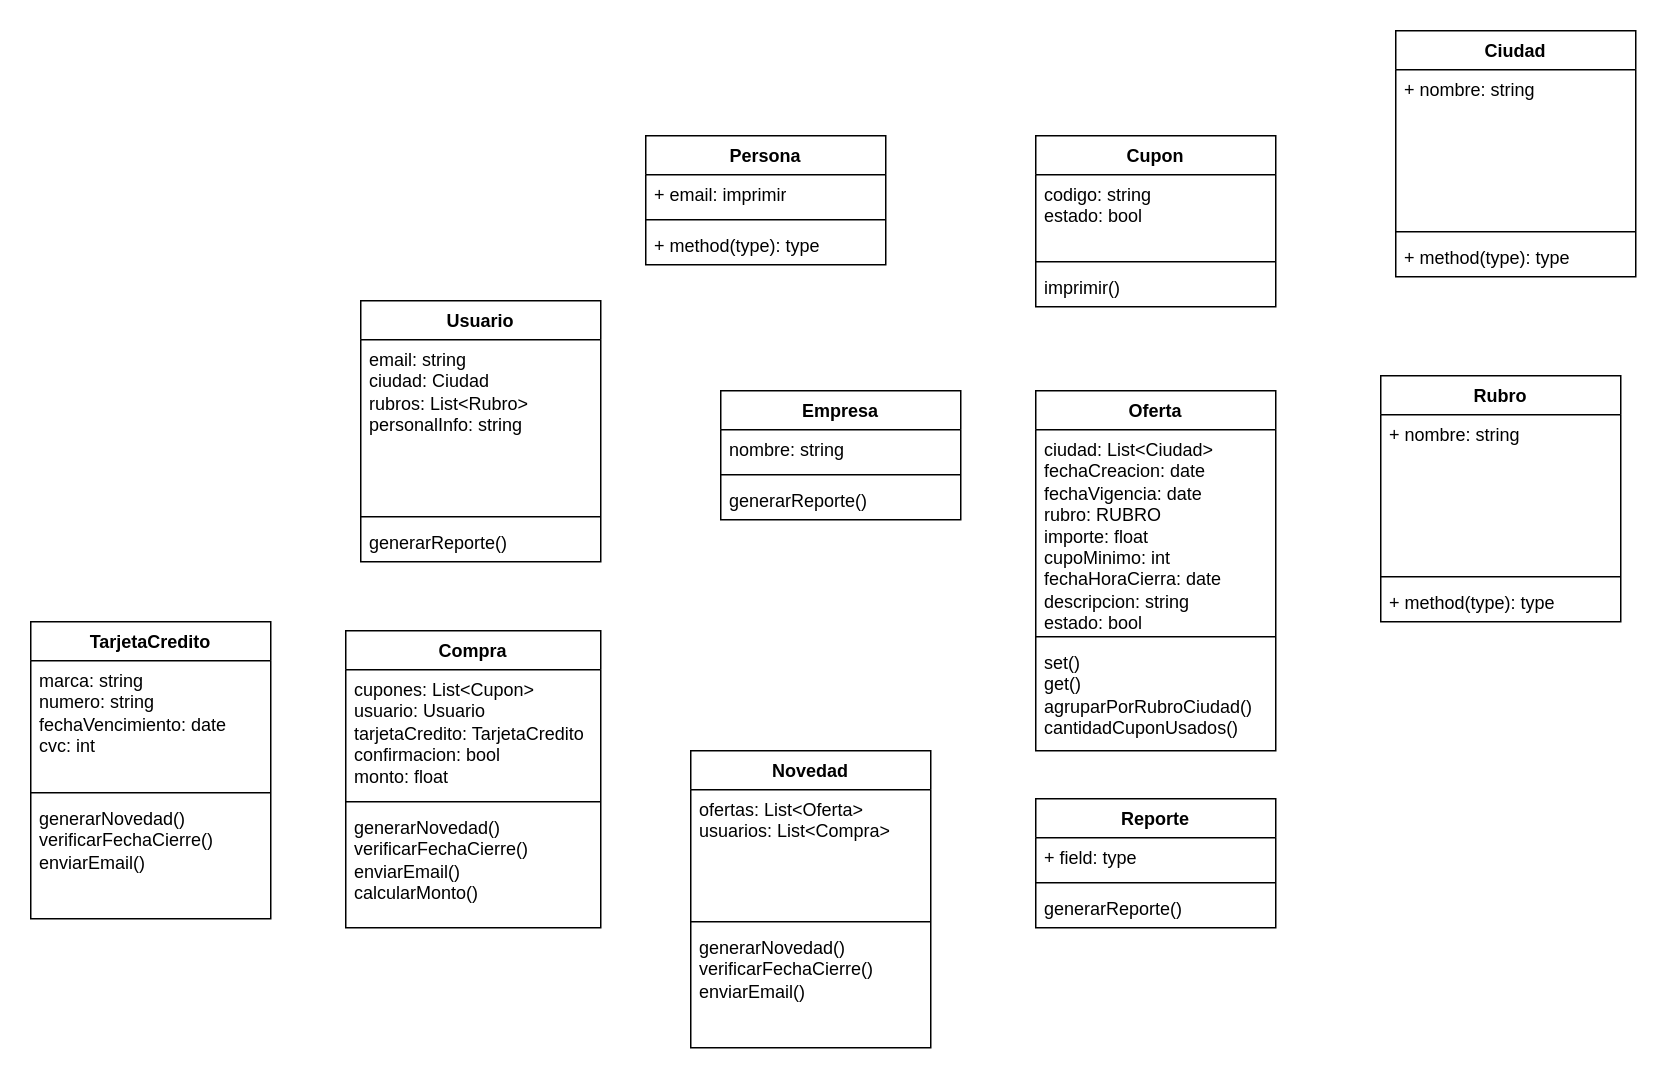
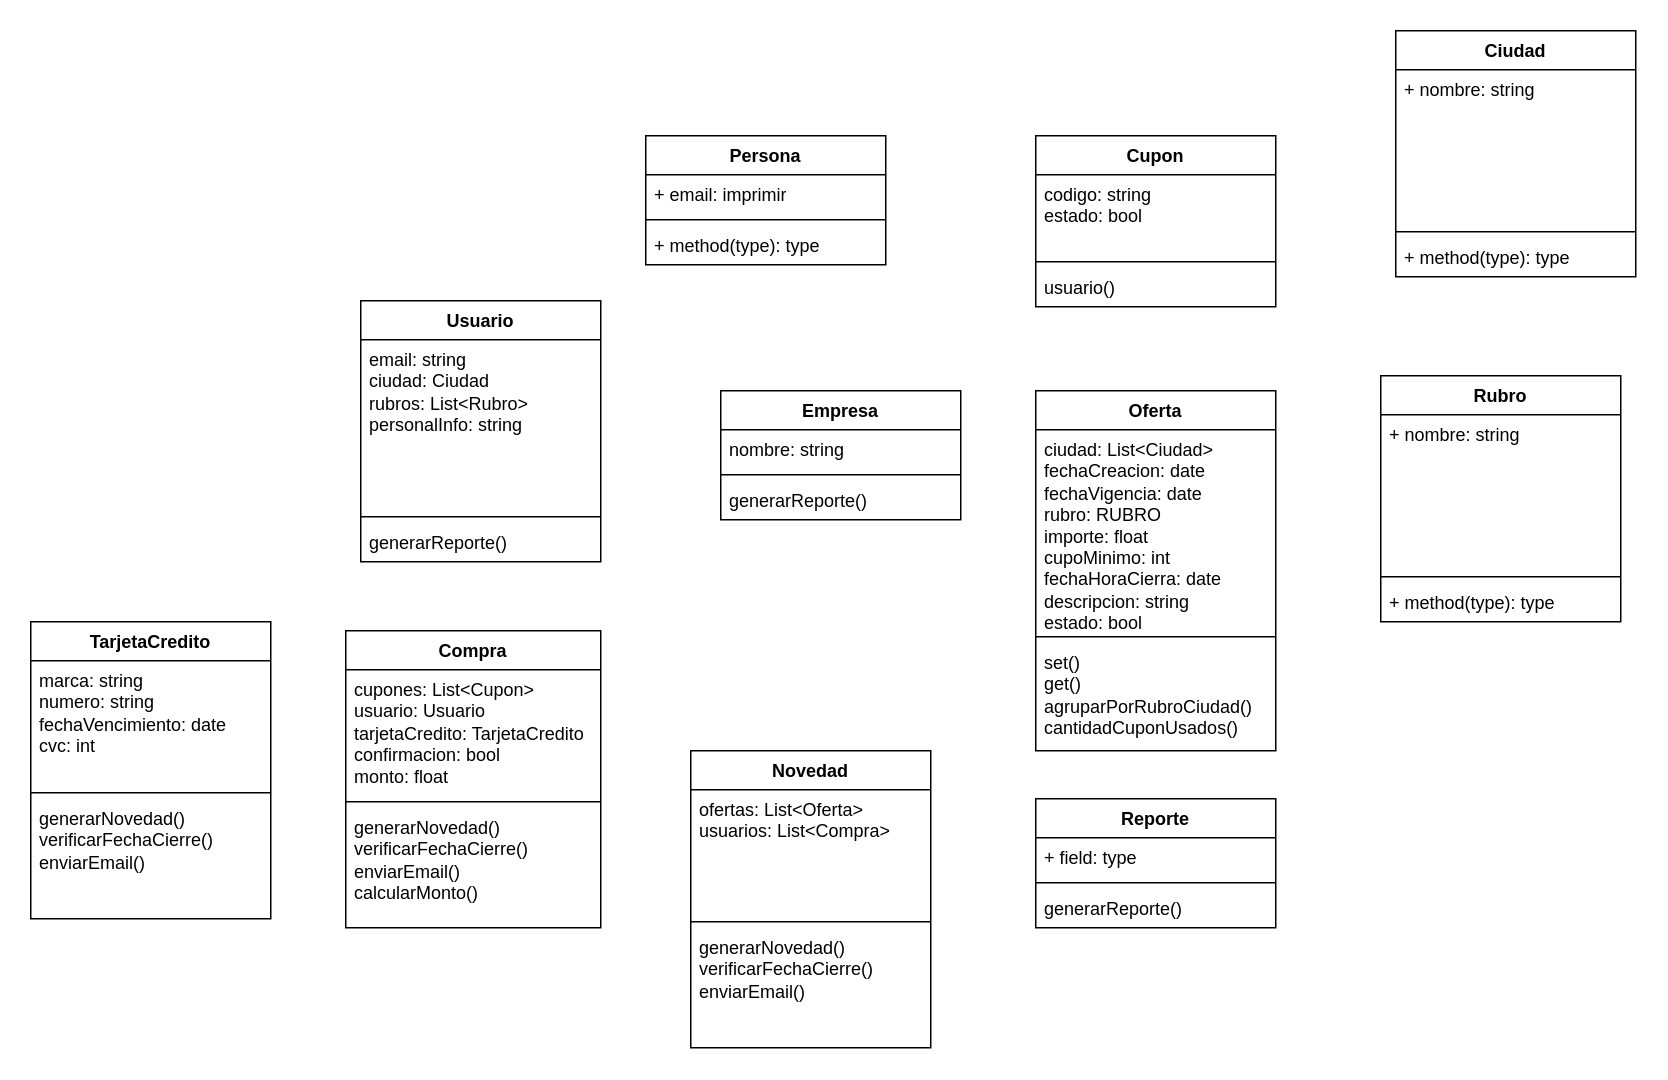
node "imprimir()": label "imprimir()" -> "usuario()"
